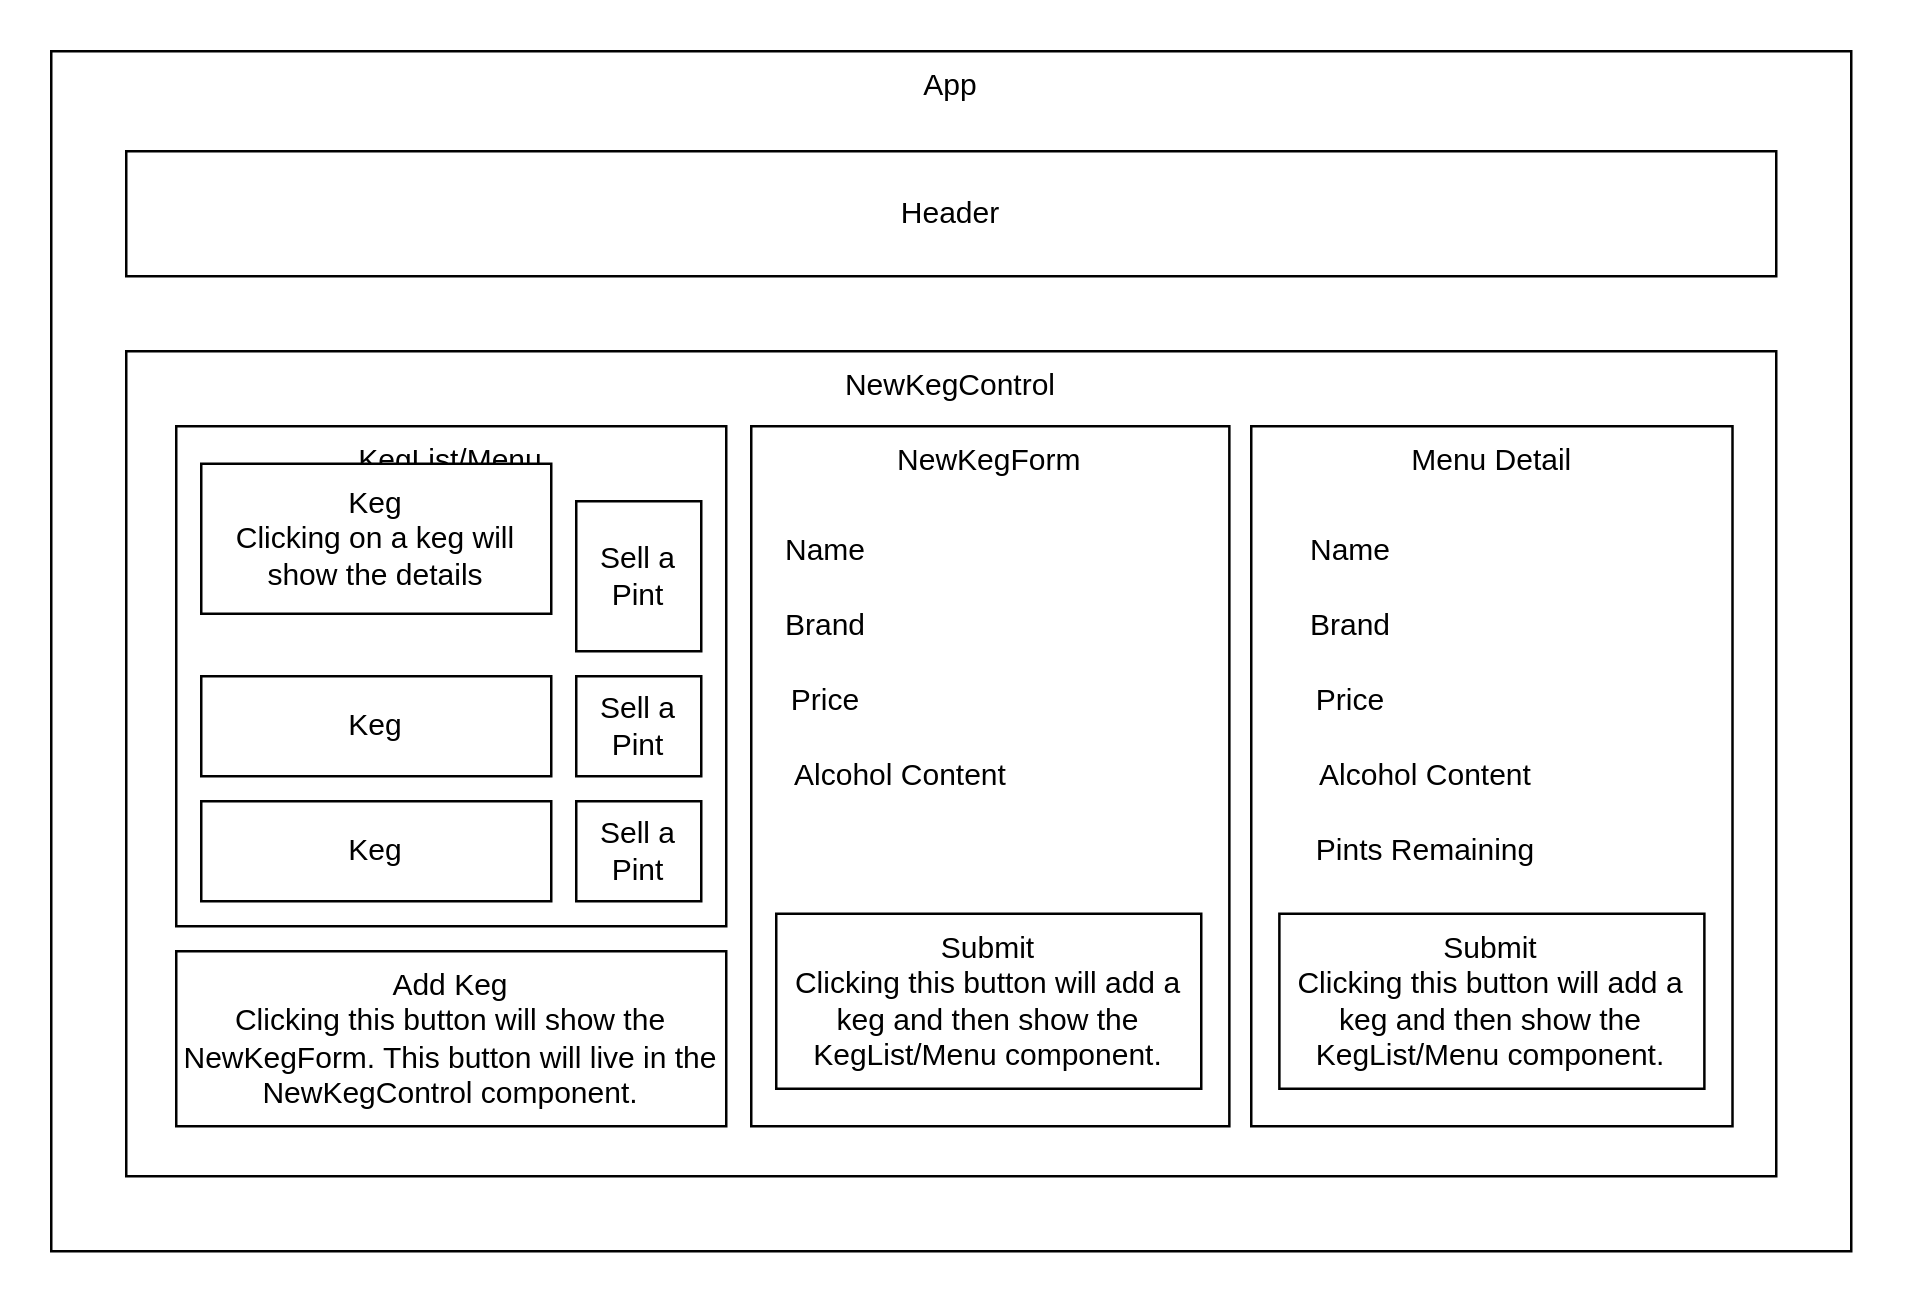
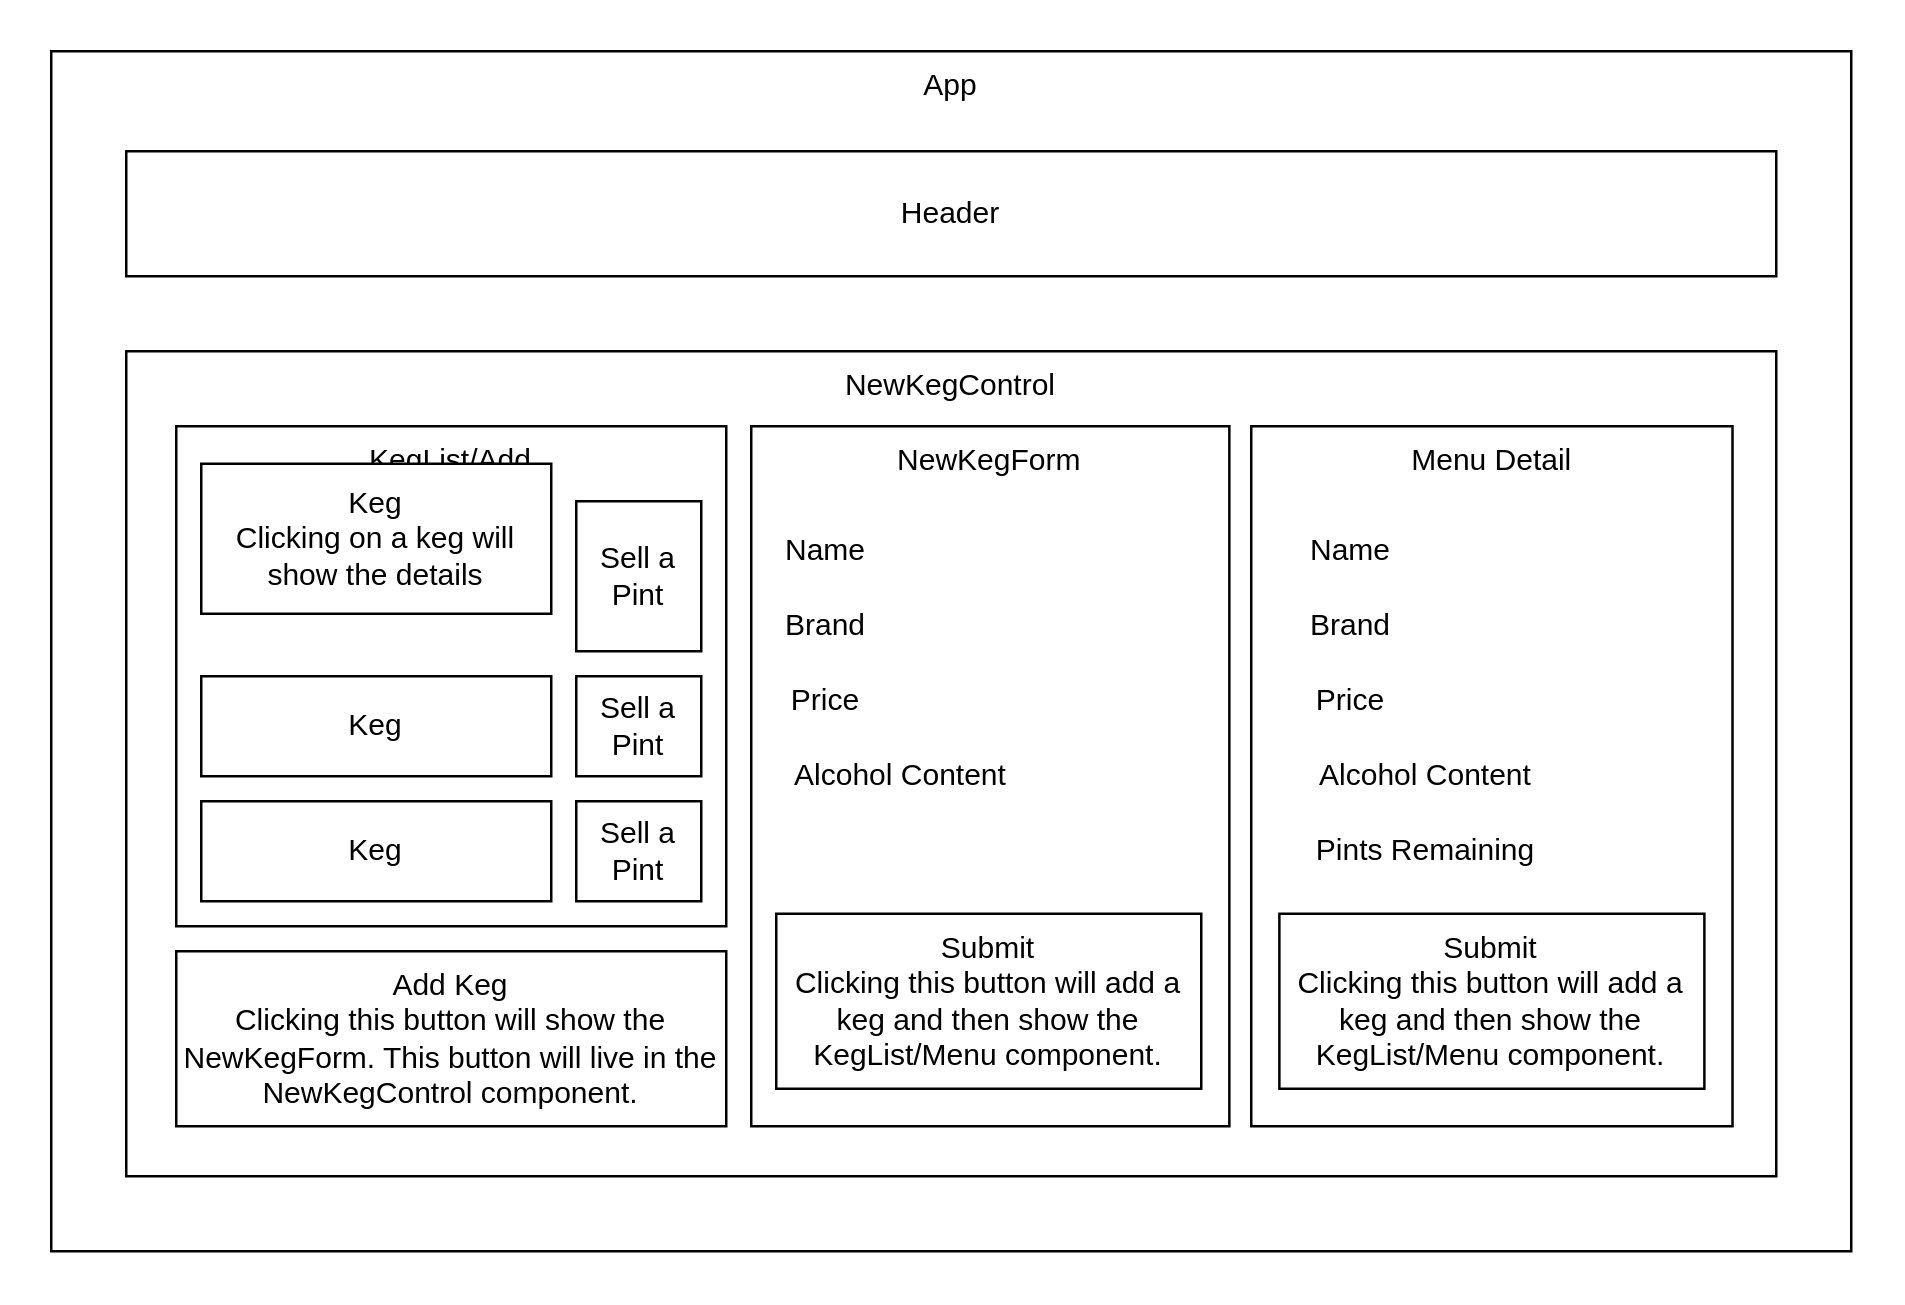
node "KegList/Menu": label "KegList/Menu" -> "KegList/Add"
